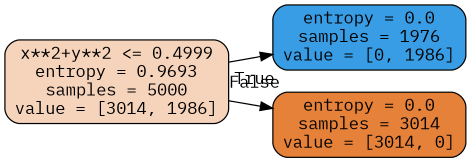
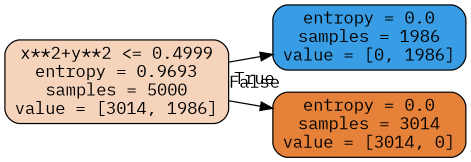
node "entropy = 0.0 samples = 1976 value = [0, 1986]": label "entropy = 0.0 samples = 1976 value = [0, 1986]" -> "entropy = 0.0 samples = 1986 value = [0, 1986]"
